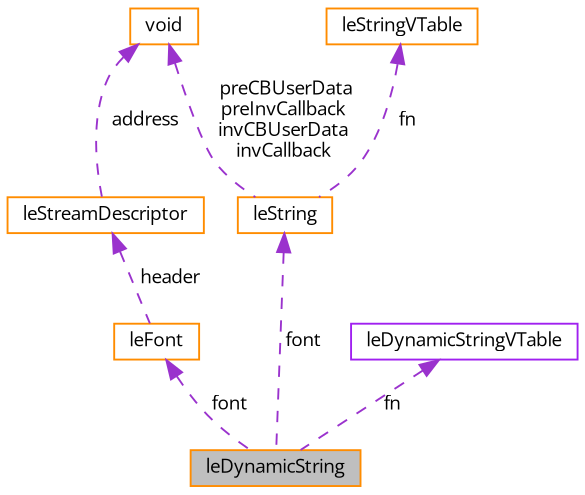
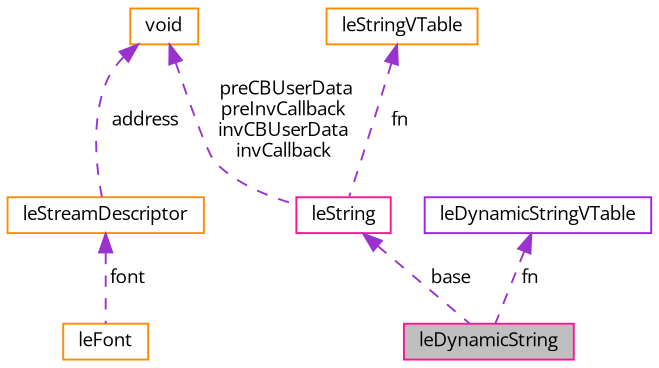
node "leString": color darkorange -> deeppink
edge "leFont" -> "leStreamDescriptor": label " header" -> " font"
edge "leDynamicString" -> "leString": label " font" -> " base"
edge "leDynamicString" -> "leFont": removed, label "font"
node "leDynamicString": color darkorange -> deeppink
